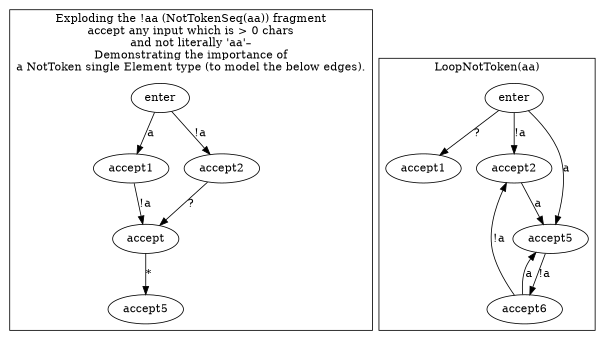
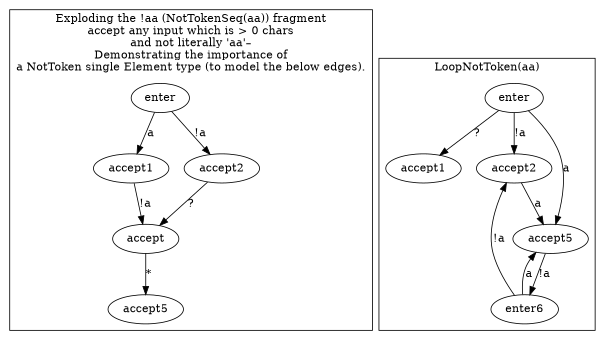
node "accept6": label "accept6" -> "enter6"
